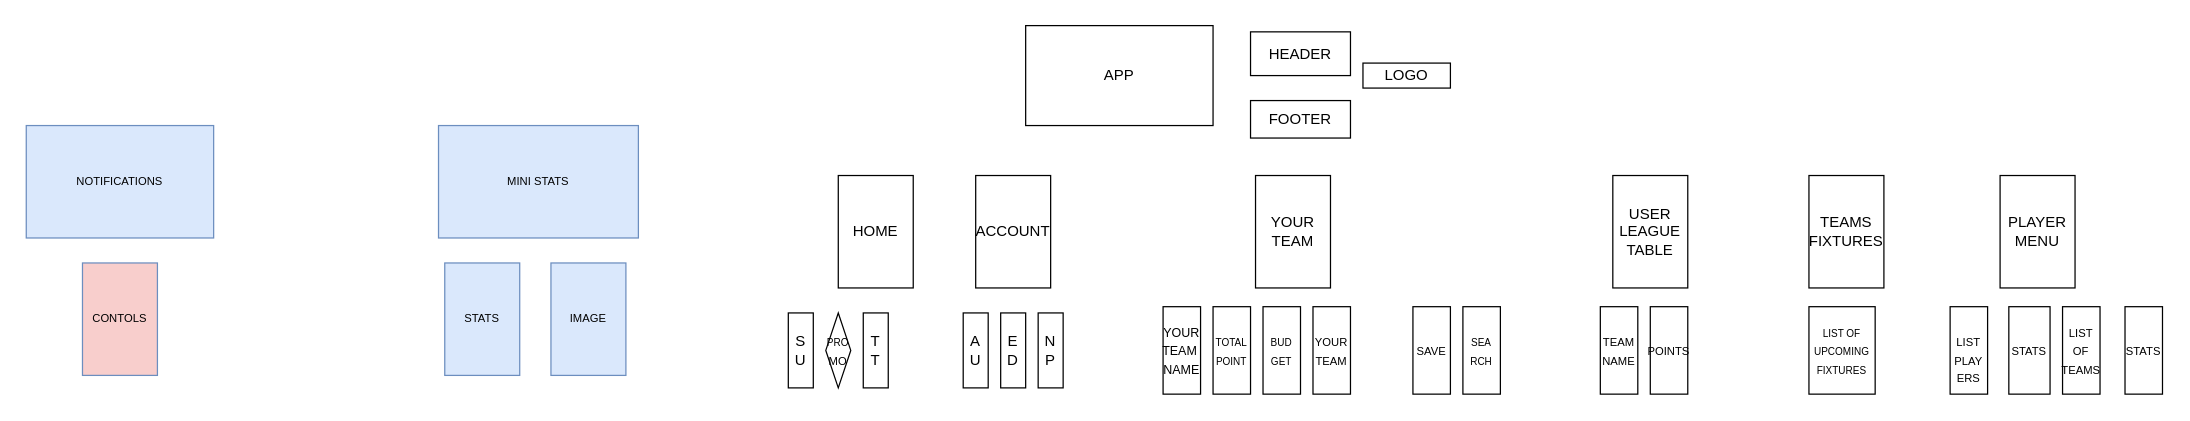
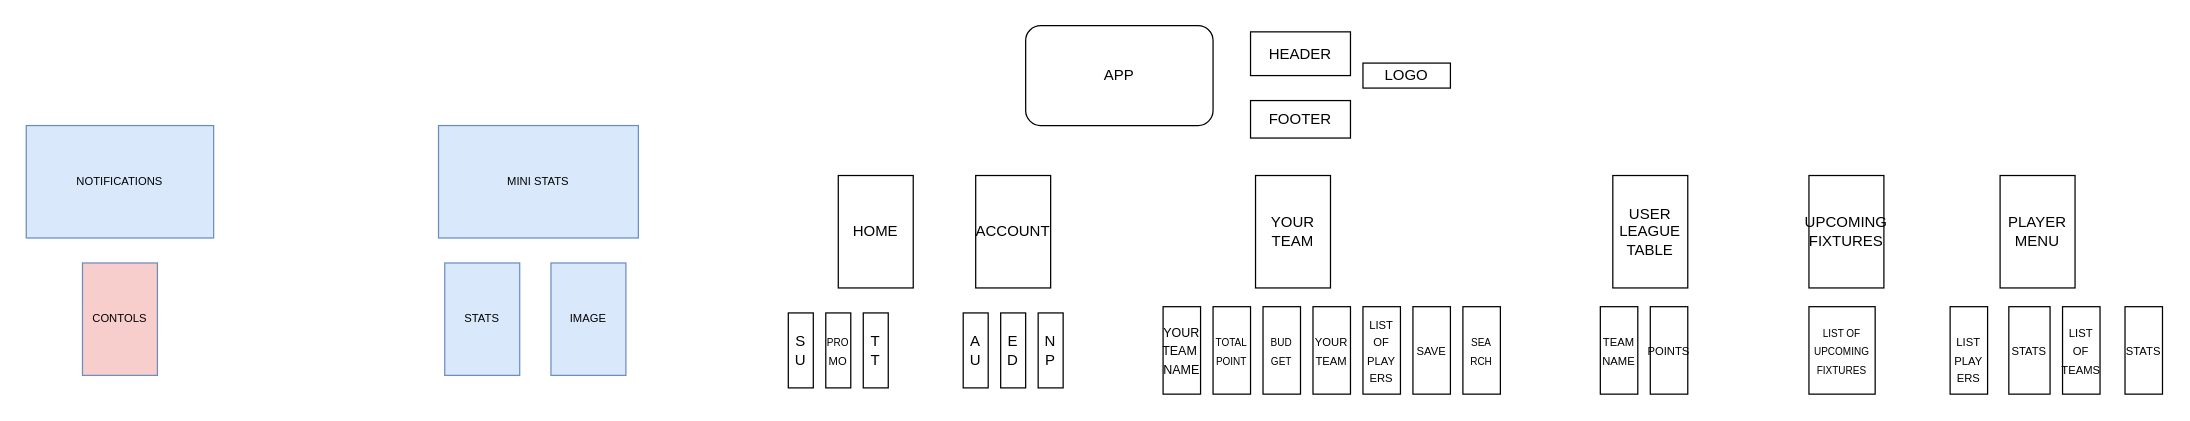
node "APP": shape rectangle -> rounded rectangle
node "TEAMS FIXTURES": label "TEAMS FIXTURES" -> "UPCOMING FIXTURES"
node "PRO MO": shape diamond -> rectangle
node "LIST OF PLAY ERS": added
